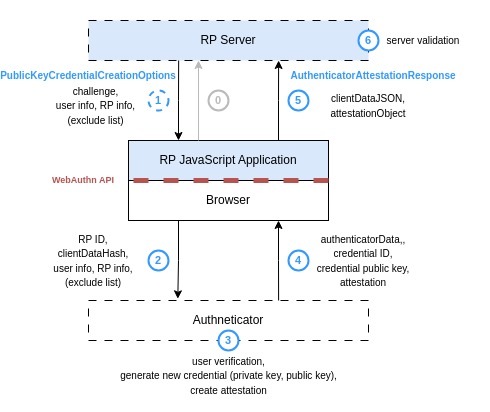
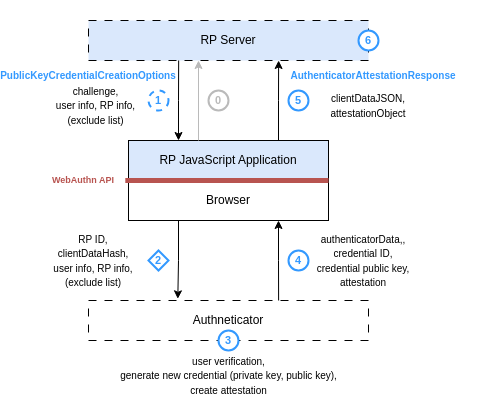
node "server validation": removed
edge "RP JavaScript Application" -- "Browser": style dashed -> solid
node "2": shape ellipse -> diamond
